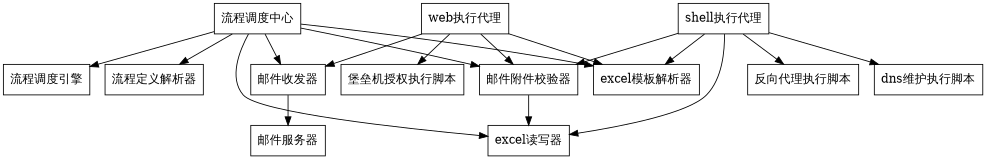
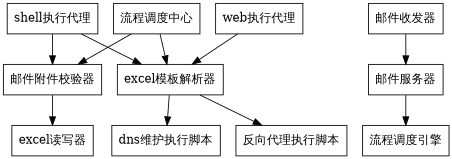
edge "web执行代理" -> "邮件附件校验器": removed
edge "流程调度中心" -> "邮件收发器": removed
edge "shell执行代理" -> "反向代理执行脚本": now "excel模板解析器" -> "反向代理执行脚本"
edge "shell执行代理" -> "dns维护执行脚本": now "excel模板解析器" -> "dns维护执行脚本"
edge "流程调度中心" -> "流程调度引擎": now "邮件服务器" -> "流程调度引擎"
edge "web执行代理" -> "邮件收发器": removed
node "流程定义解析器": removed
node "堡垒机授权执行脚本": removed
edge "shell执行代理" -> "excel读写器": removed
edge "流程调度中心" -> "excel读写器": removed
